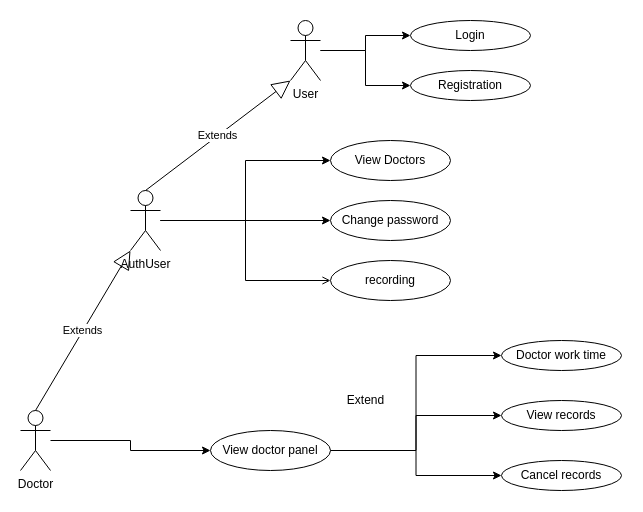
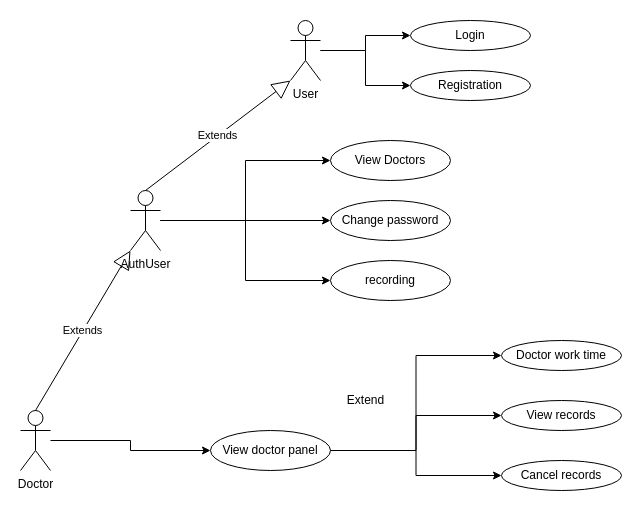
edge "AuthUser" -> "recording": arrowhead open -> classic
